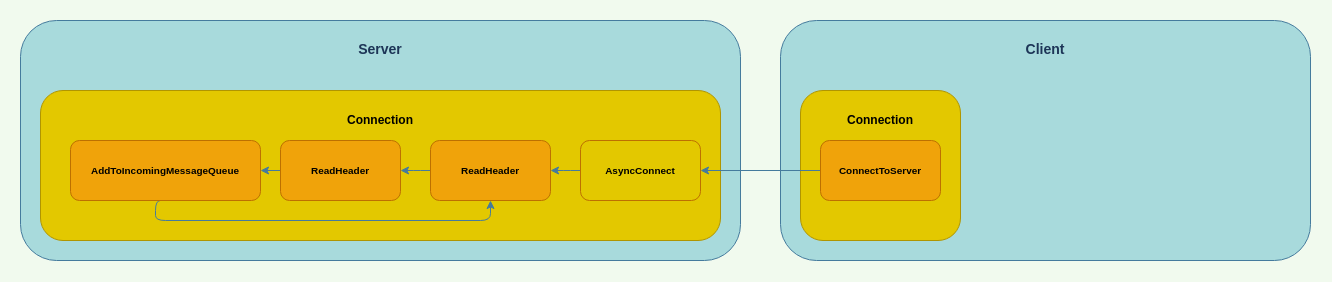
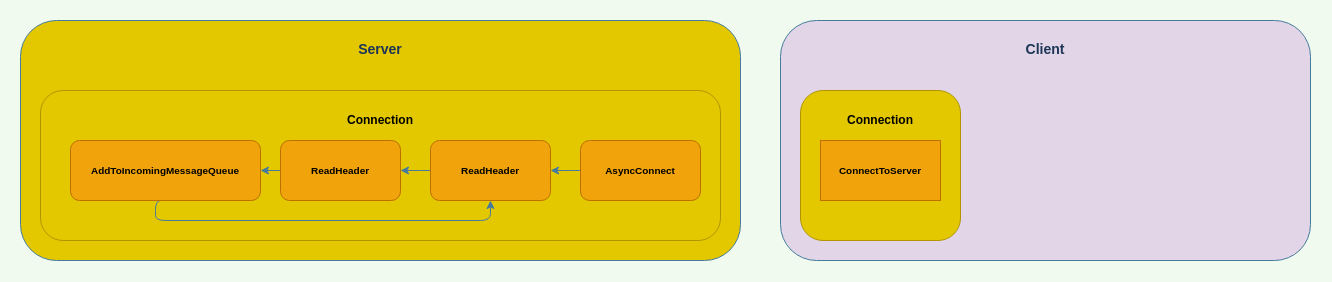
node "Server": fillcolor #a8dadc -> #e3c800
node "Client": fillcolor #a8dadc -> #e1d5e7
node "AsyncConnect": fillcolor #e3c800 -> #f0a30a
edge "ConnectToServer" -> "AsyncConnect": removed
node "ConnectToServer": shape rounded rectangle -> rectangle
